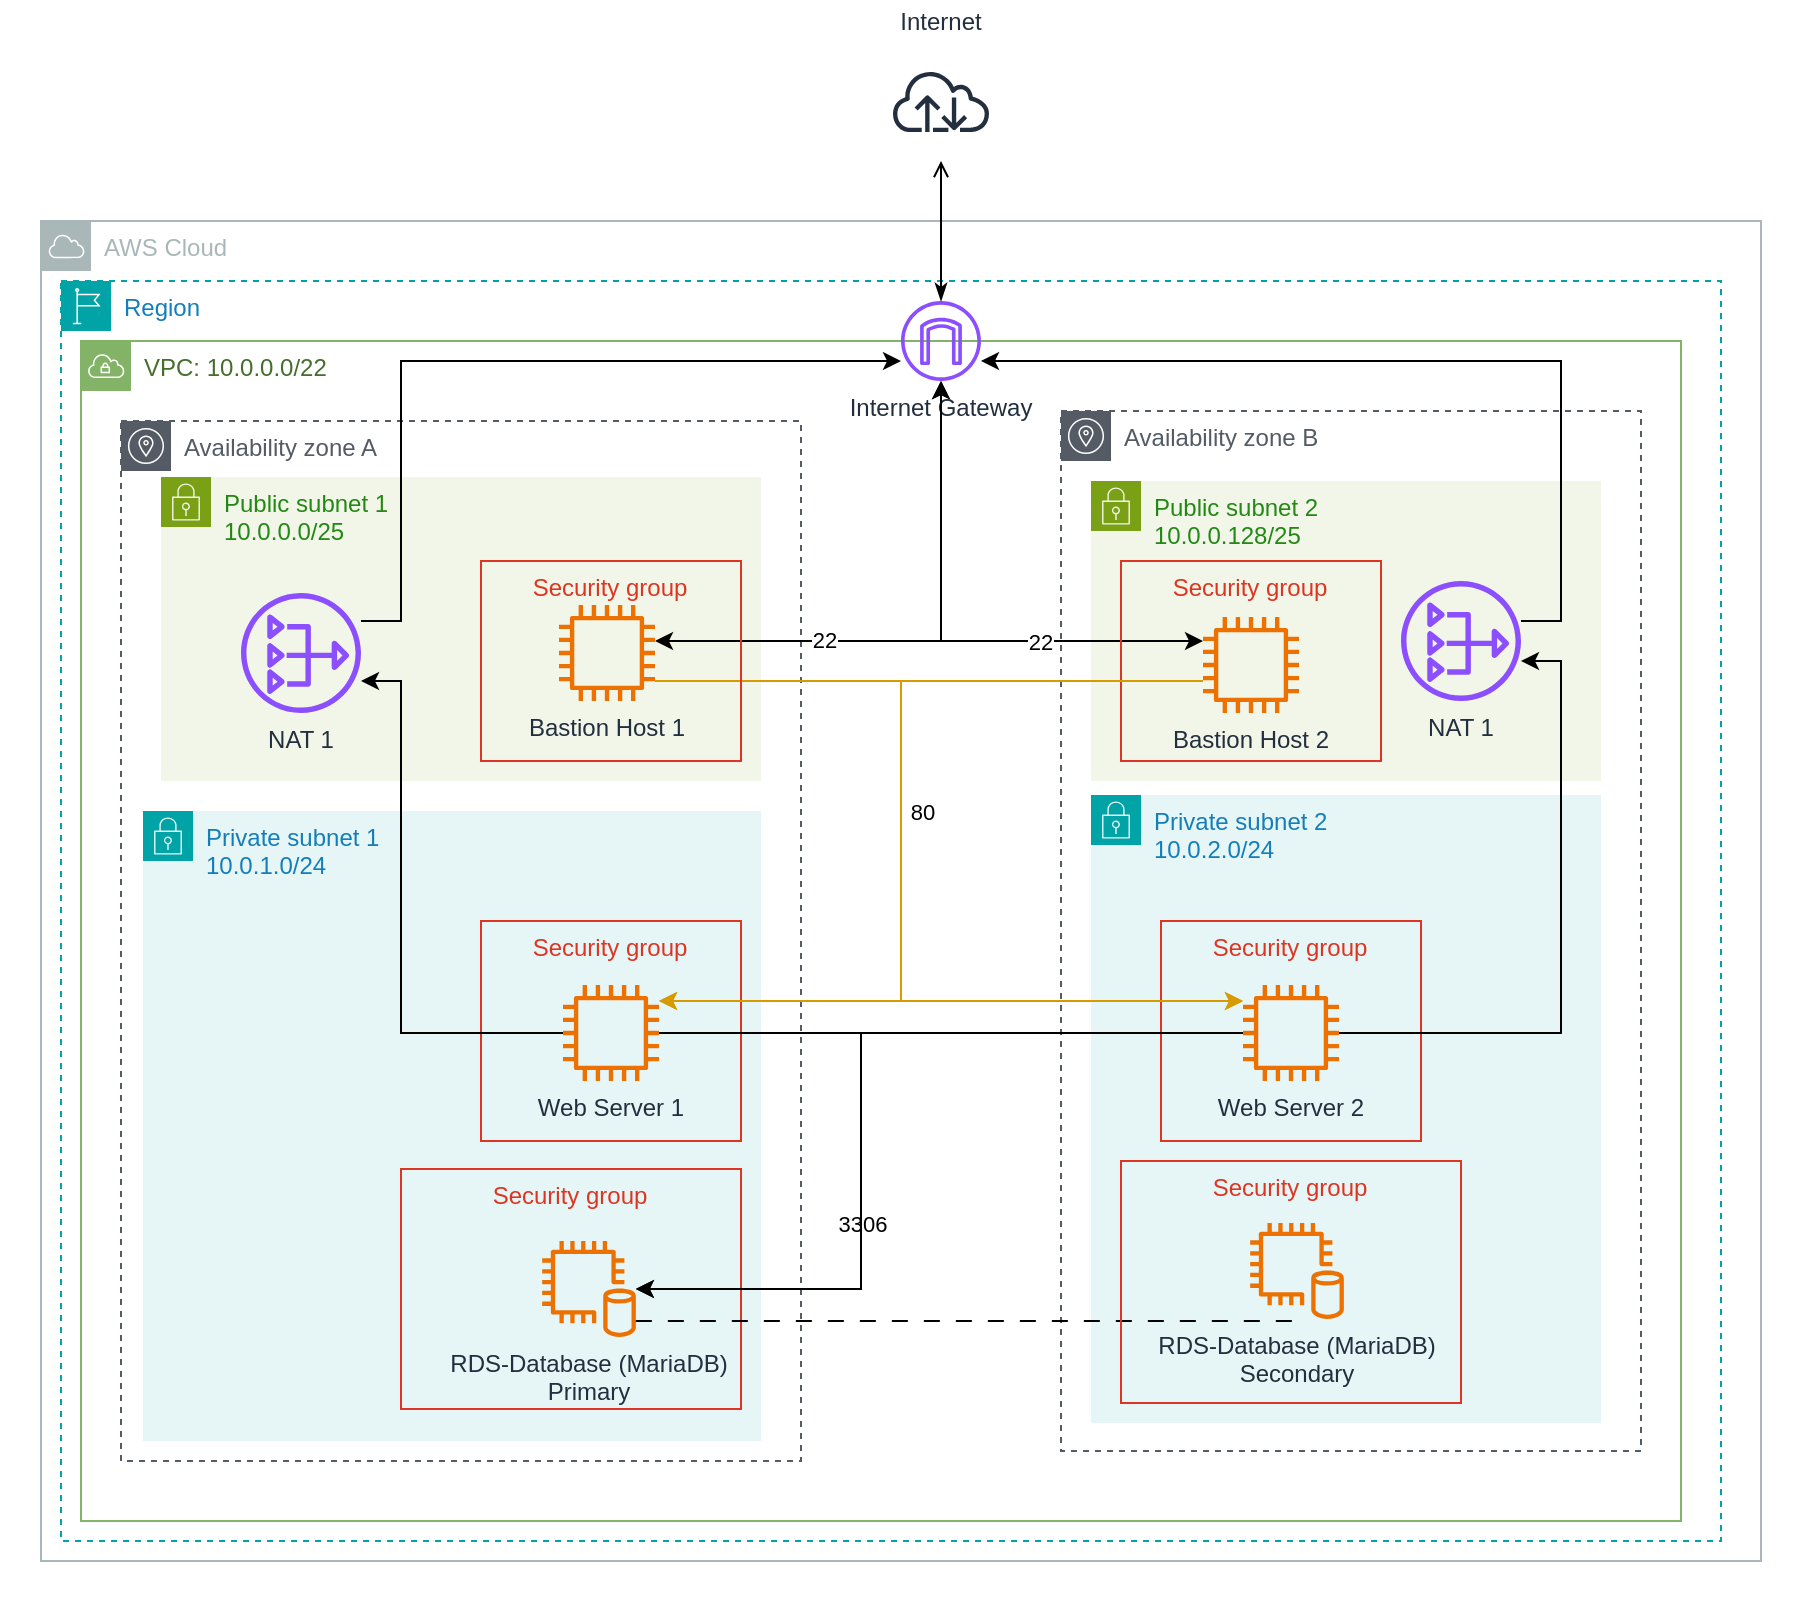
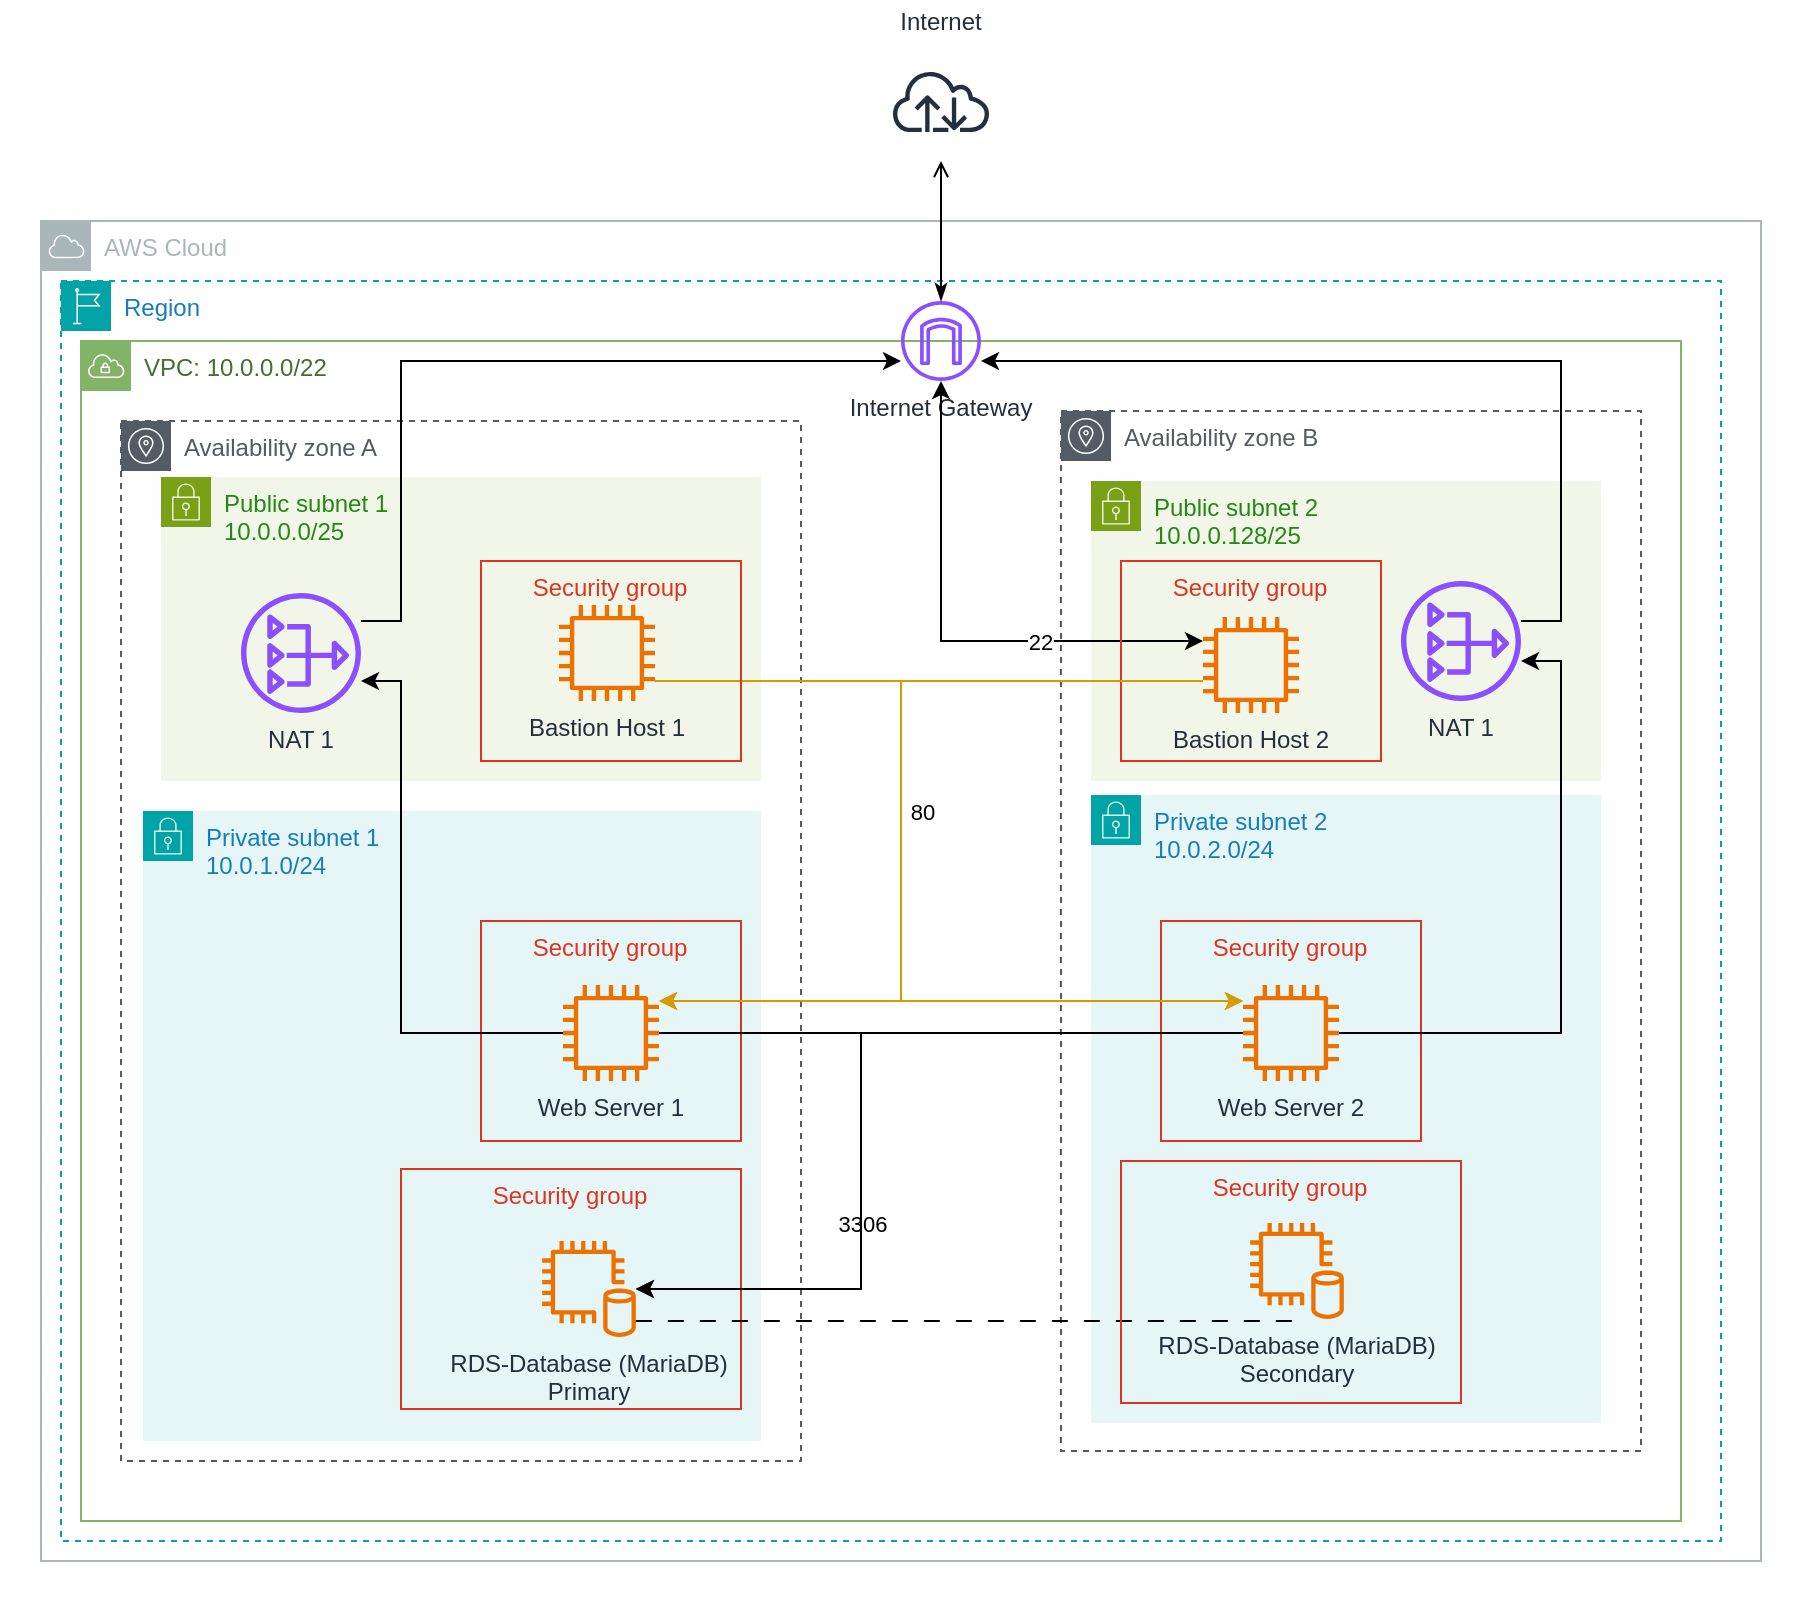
edge "Internet Gateway" -- "Bastion Host 1": removed, label "22"
